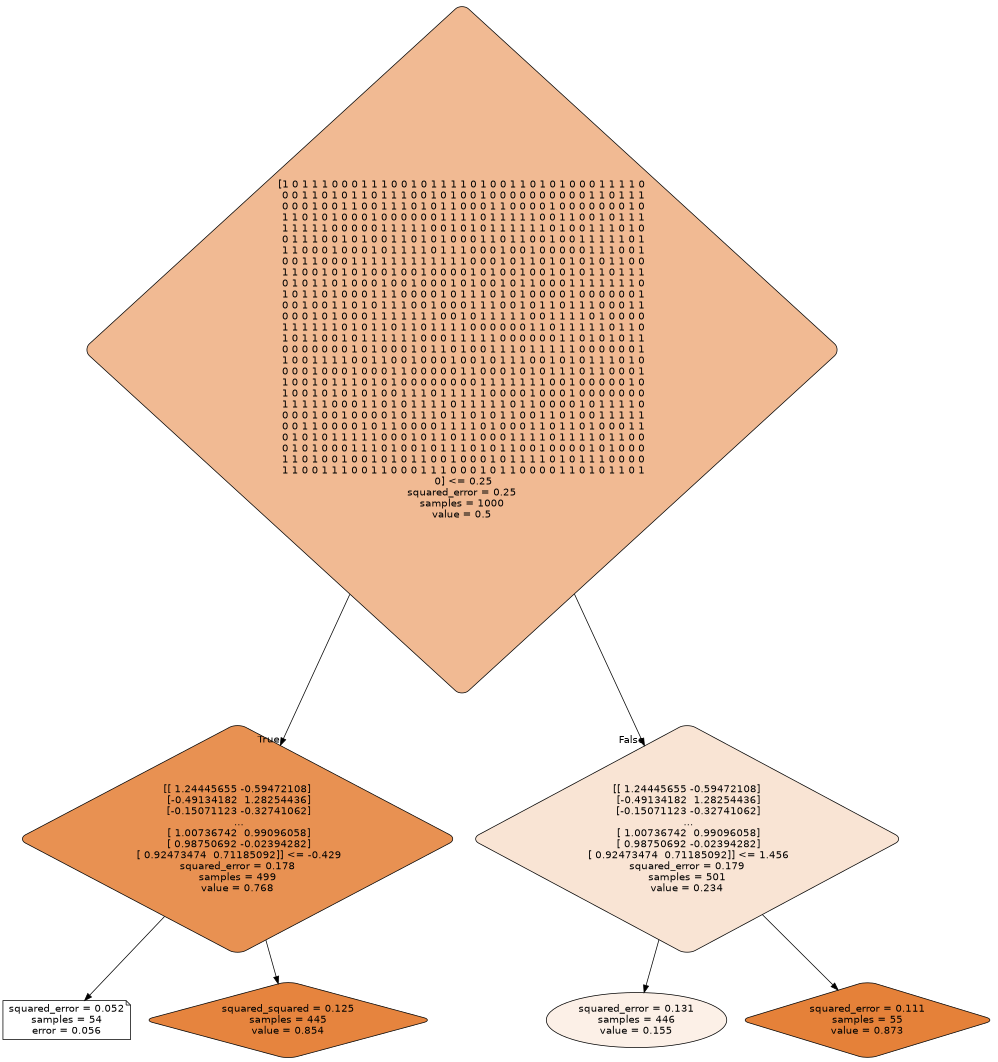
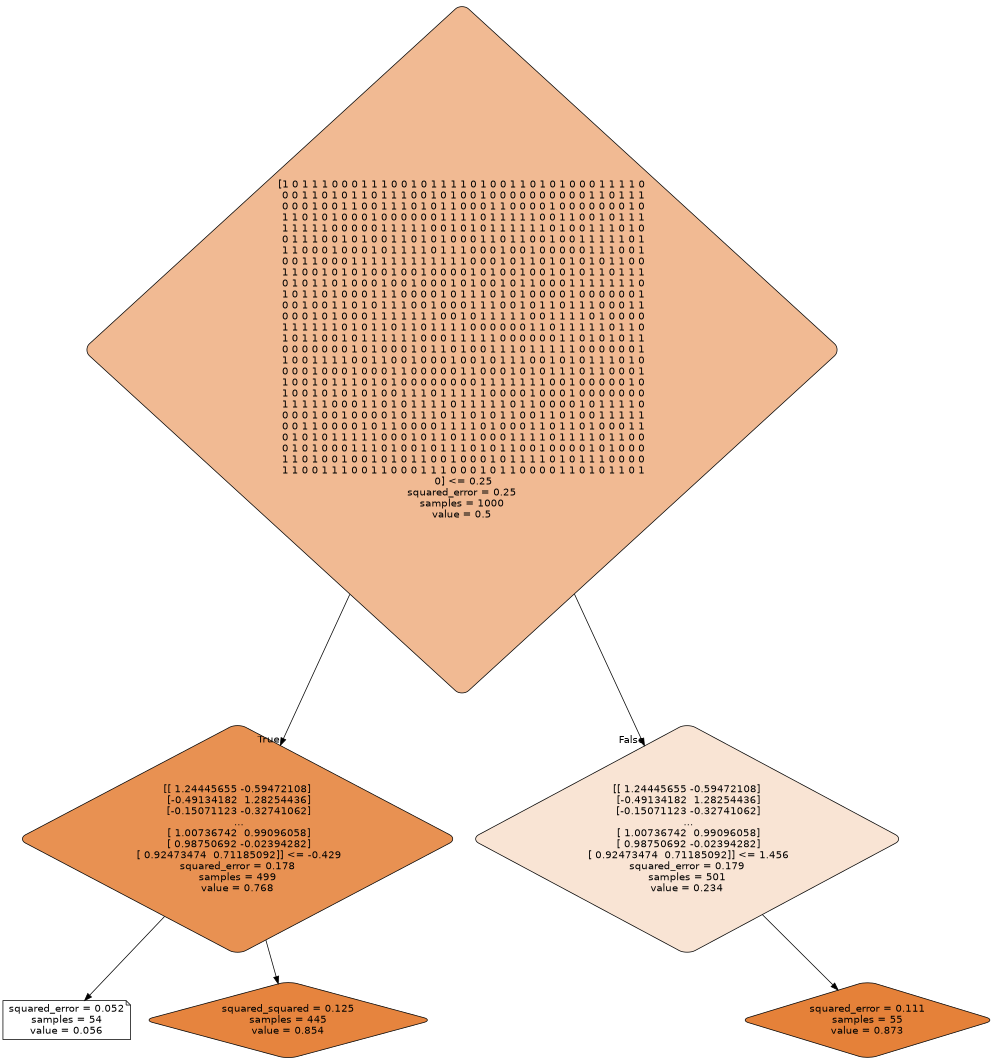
node "squared_error = 0.052 samples = 54 error = 0.056": label "squared_error = 0.052 samples = 54 error = 0.056" -> "squared_error = 0.052 samples = 54 value = 0.056"
node "squared_error = 0.131 samples = 446 value = 0.155": removed
